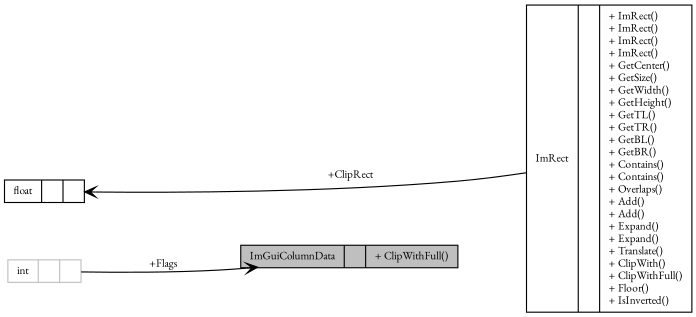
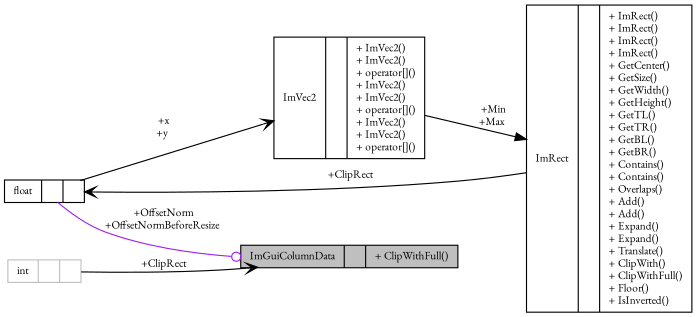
node "ImVec2": added
edge "float" -> "ImGuiColumnData": added, label "+OffsetNorm +OffsetNormBeforeResize"
edge "int" -> "ImGuiColumnData": label " +Flags" -> " +ClipRect"
